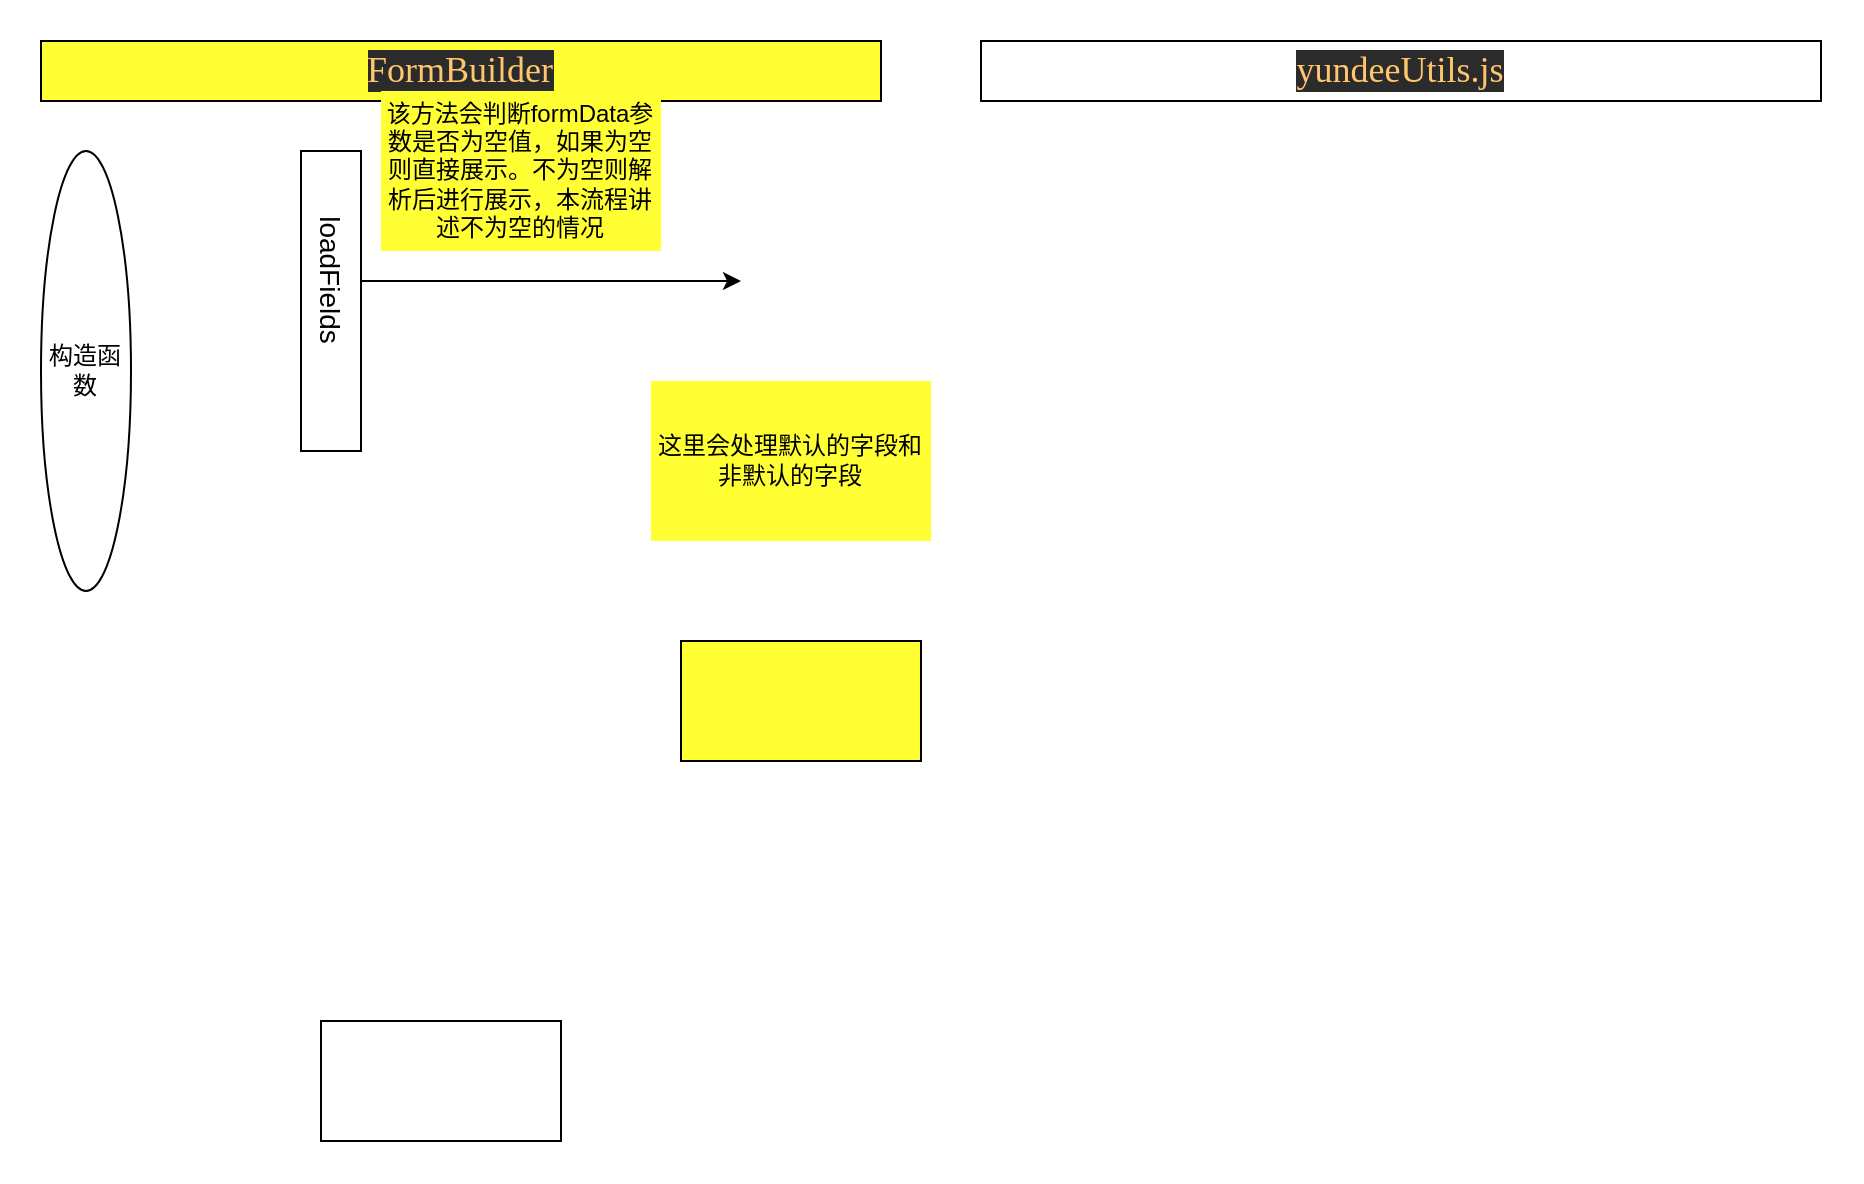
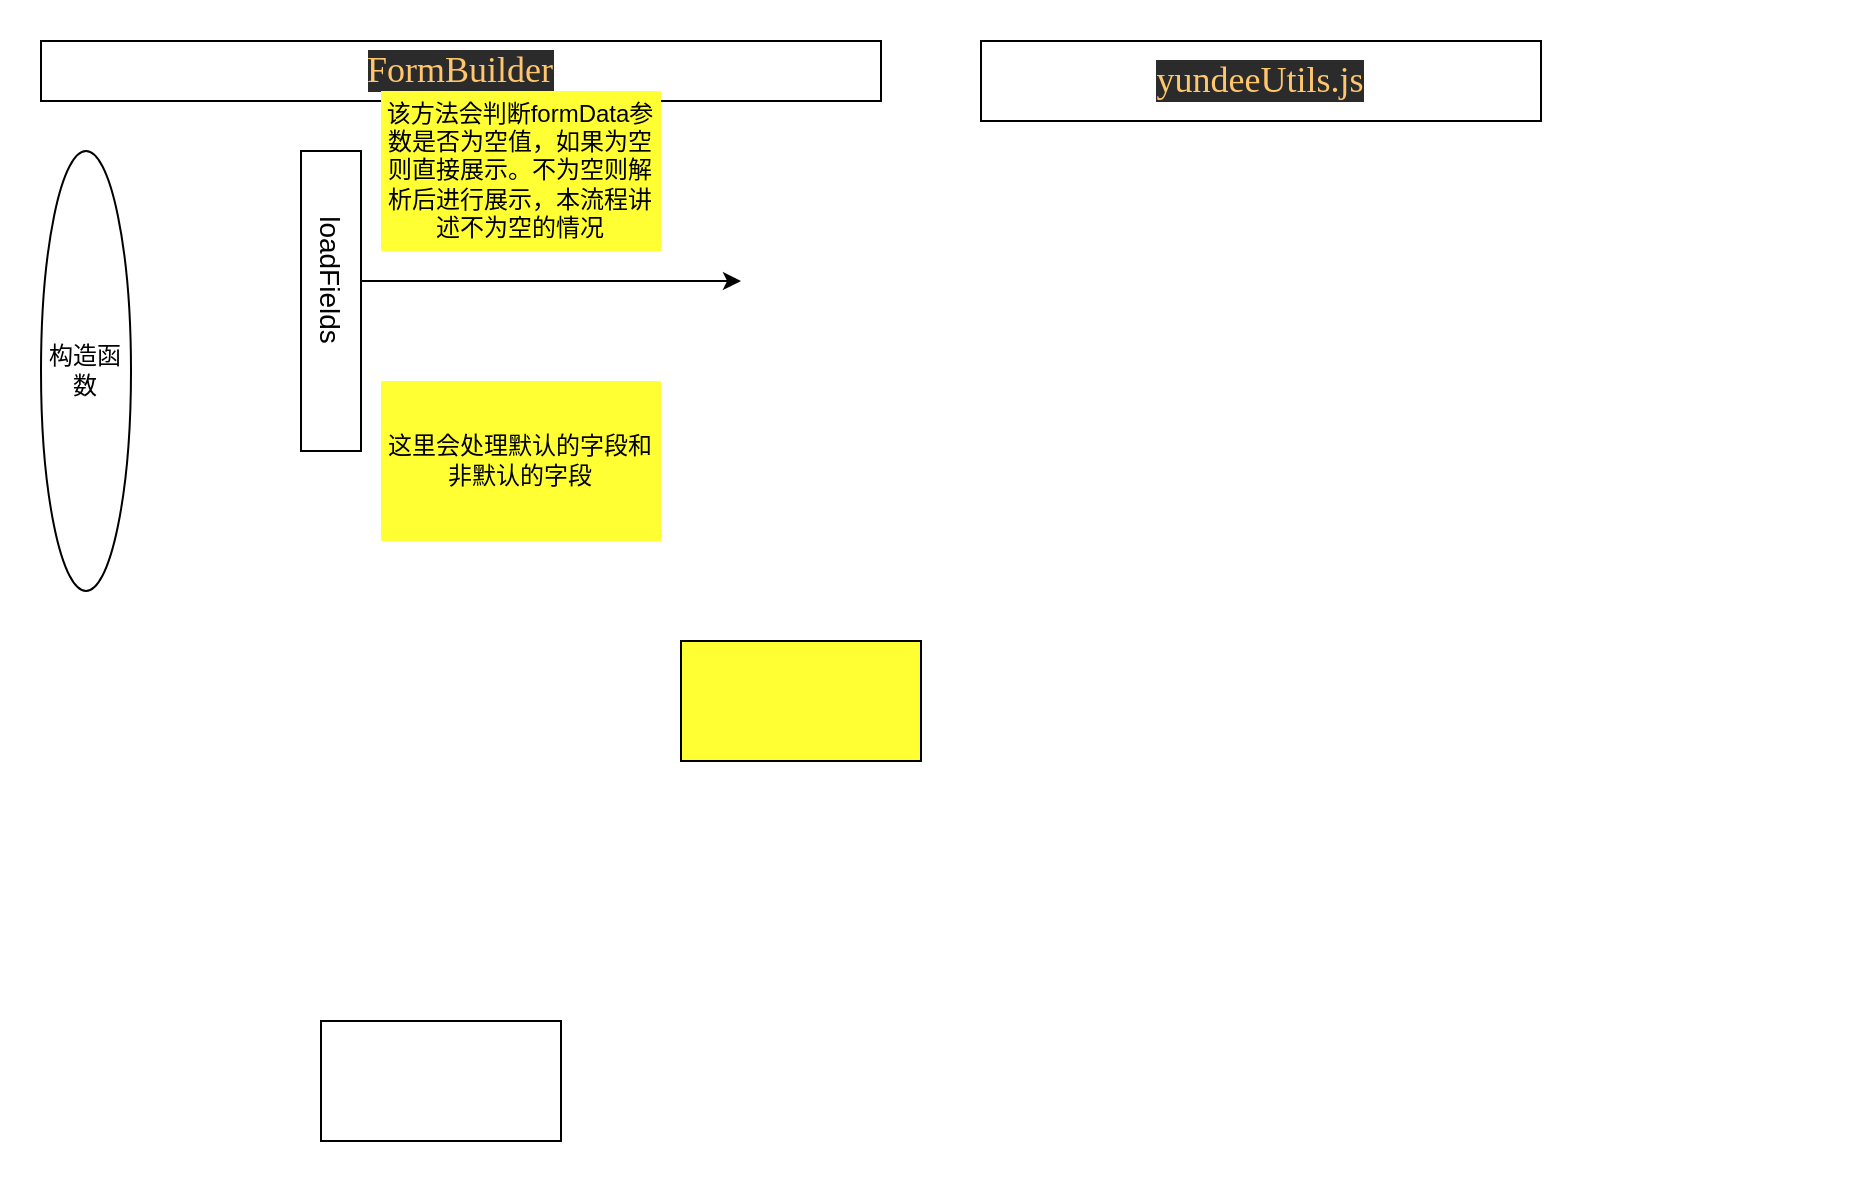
node "FormBuilder": fillcolor #ffff33 -> #ffffff
node "yundeeUtils.js": size 840x60 -> 560x80
node "这里会处理默认的字段和非默认的字段": moved (791, 461) -> (521, 461)
